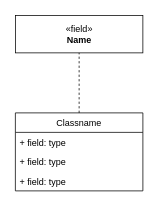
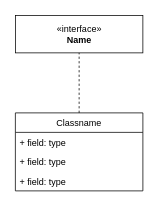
node "«field» Name": label "«field» Name" -> "«interface» Name"
